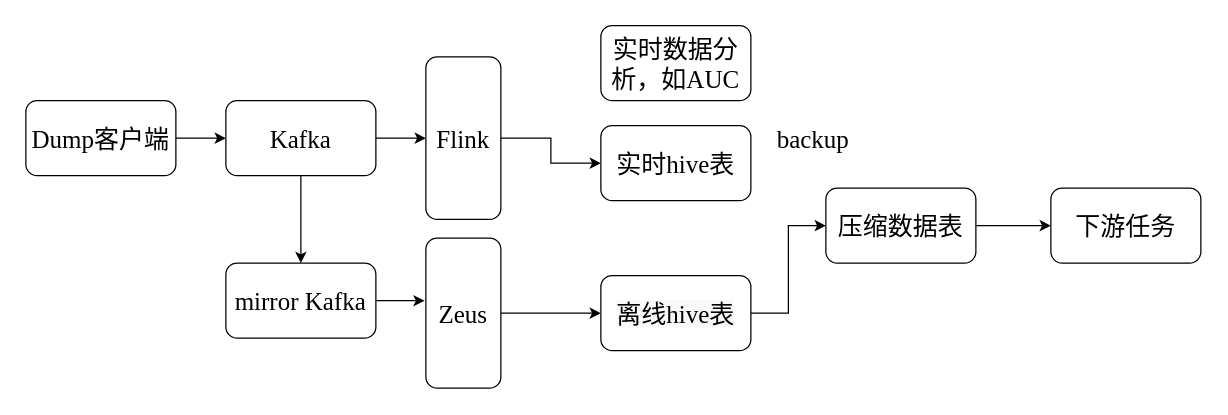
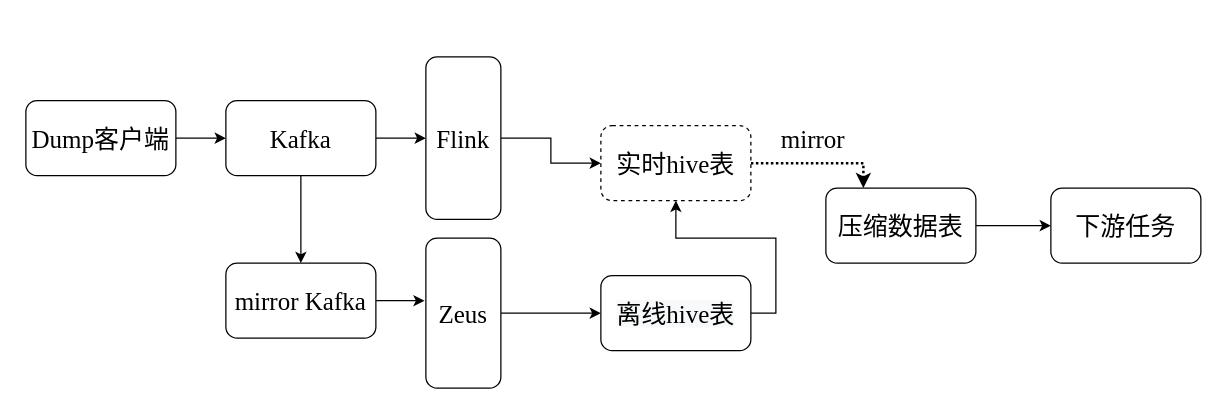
node "实时数据分析，如AUC": removed
node "backup": label "backup" -> "mirror"
node "实时hive表": style solid -> dashed
edge "实时hive表" -> "压缩数据表": added
edge "离线hive表" -> "压缩数据表": now "离线hive表" -> "实时hive表"
